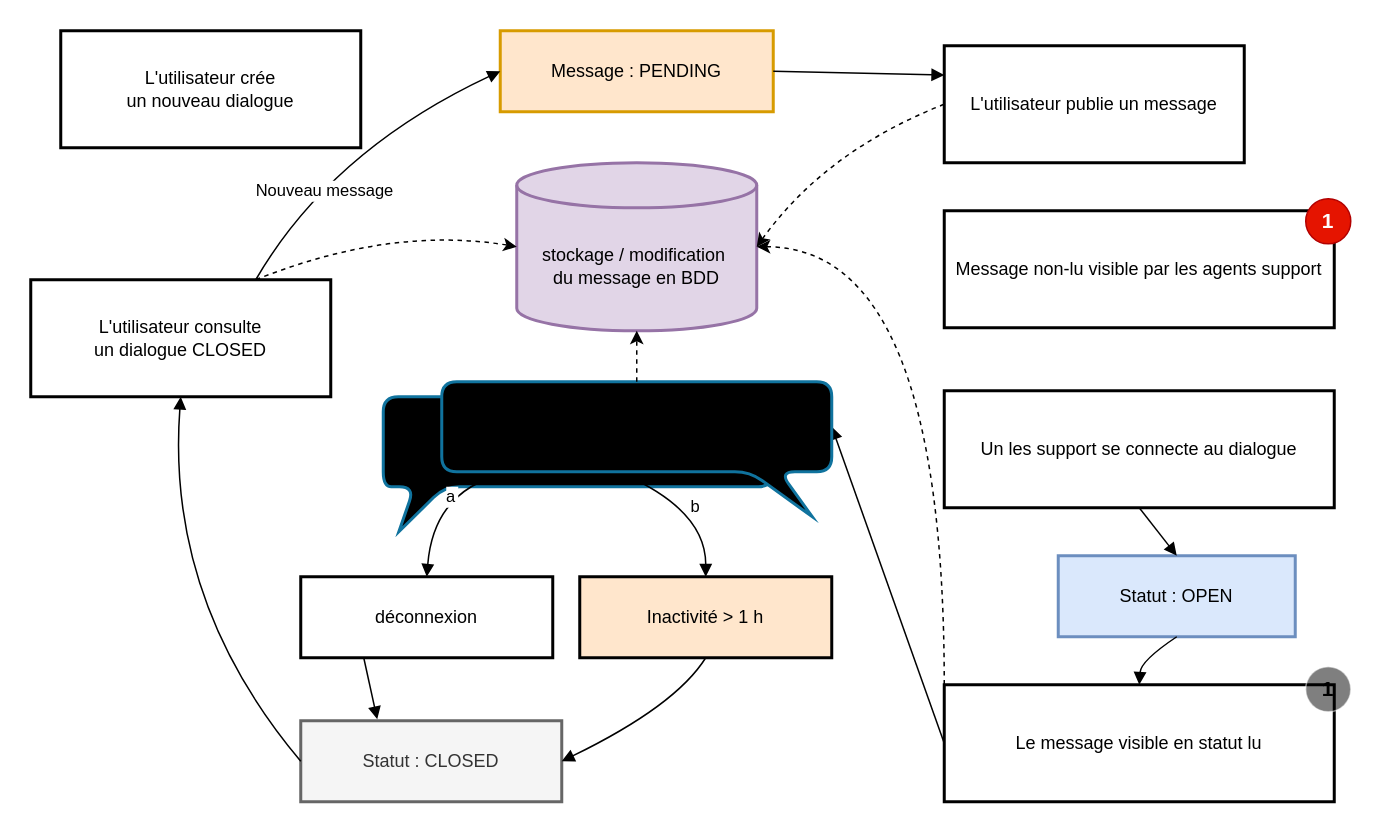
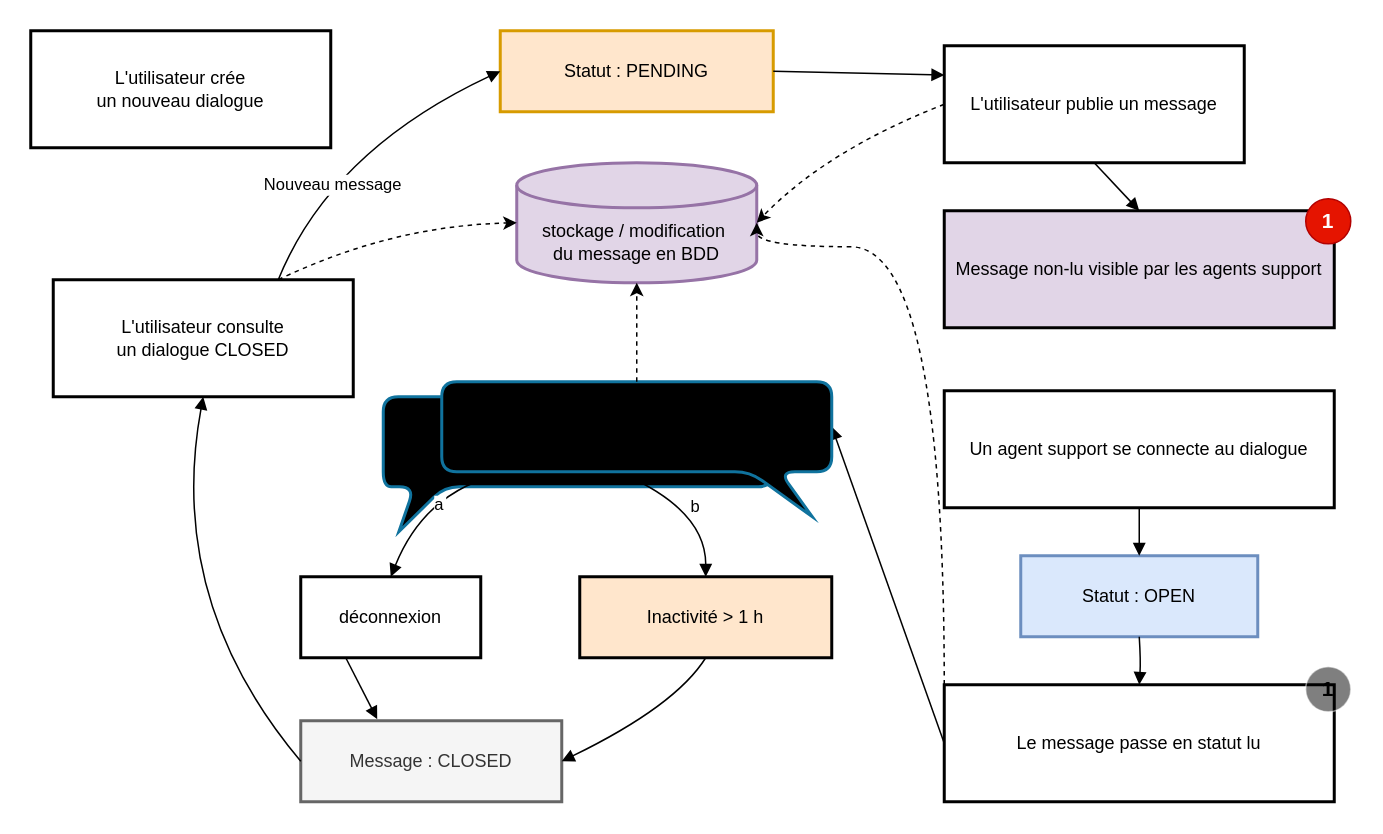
node "Message : PENDING": label "Message : PENDING" -> "Statut : PENDING"
node "L'utilisateur crée un nouveau dialogue": moved (211, 89) -> (181, 89)
edge "L'utilisateur publie un message" -> "Message non-lu visible par les agents support": added
node "stockage / modification du message en BDD": size 240x168 -> 240x120
node "Message non-lu visible par les agents support": fillcolor #ffffff -> #e1d5e7
node "L'utilisateur consulte un dialogue CLOSED": moved (181, 338) -> (203, 338)
node "Un les support se connecte au dialogue": label "Un les support se connecte au dialogue" -> "Un agent support se connecte au dialogue"
node "Statut : OPEN": moved (1177, 596) -> (1139, 596)
node "déconnexion": size 252x81 -> 180x81
node "Le message visible en statut lu": label "Le message visible en statut lu" -> "Le message passe en statut lu"
node "Statut : CLOSED": label "Statut : CLOSED" -> "Message : CLOSED"
